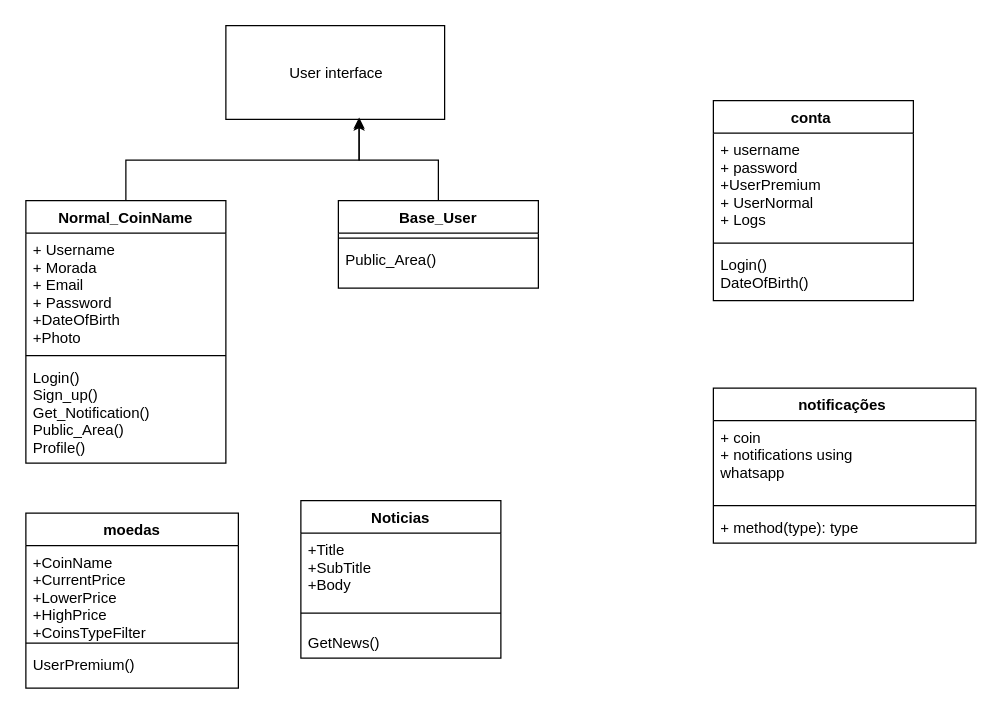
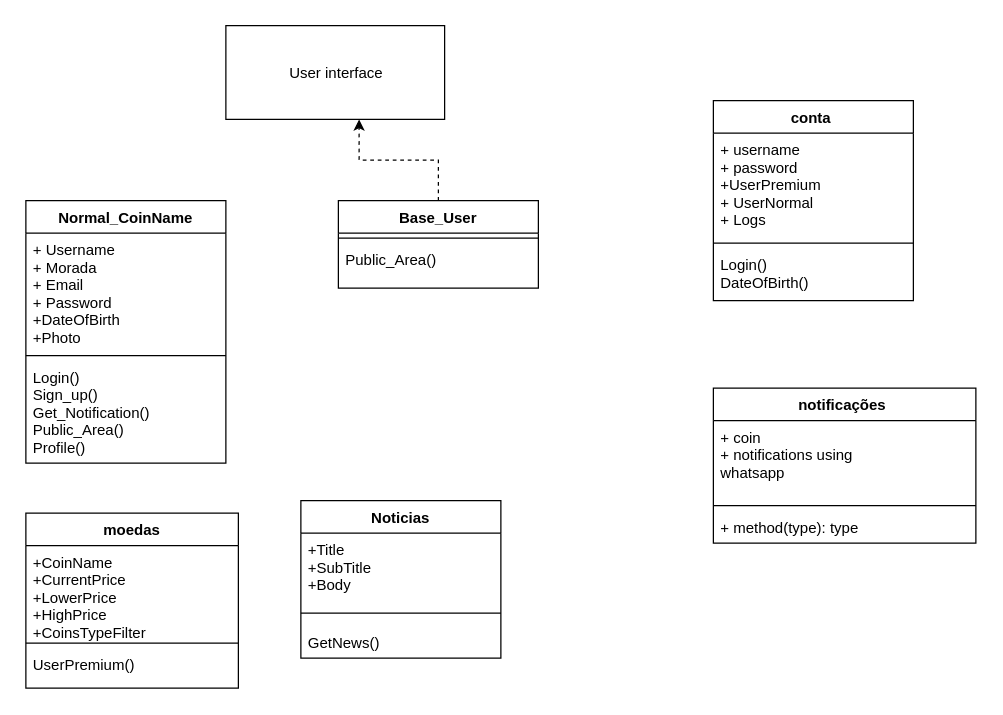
edge "Normal_CoinName" -> "User interface": removed
edge "Base_User" -> "User interface": style solid -> dashed
